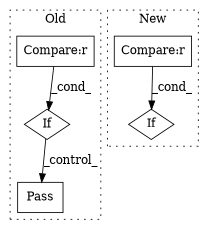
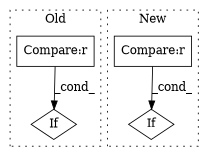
node "Pass": removed
